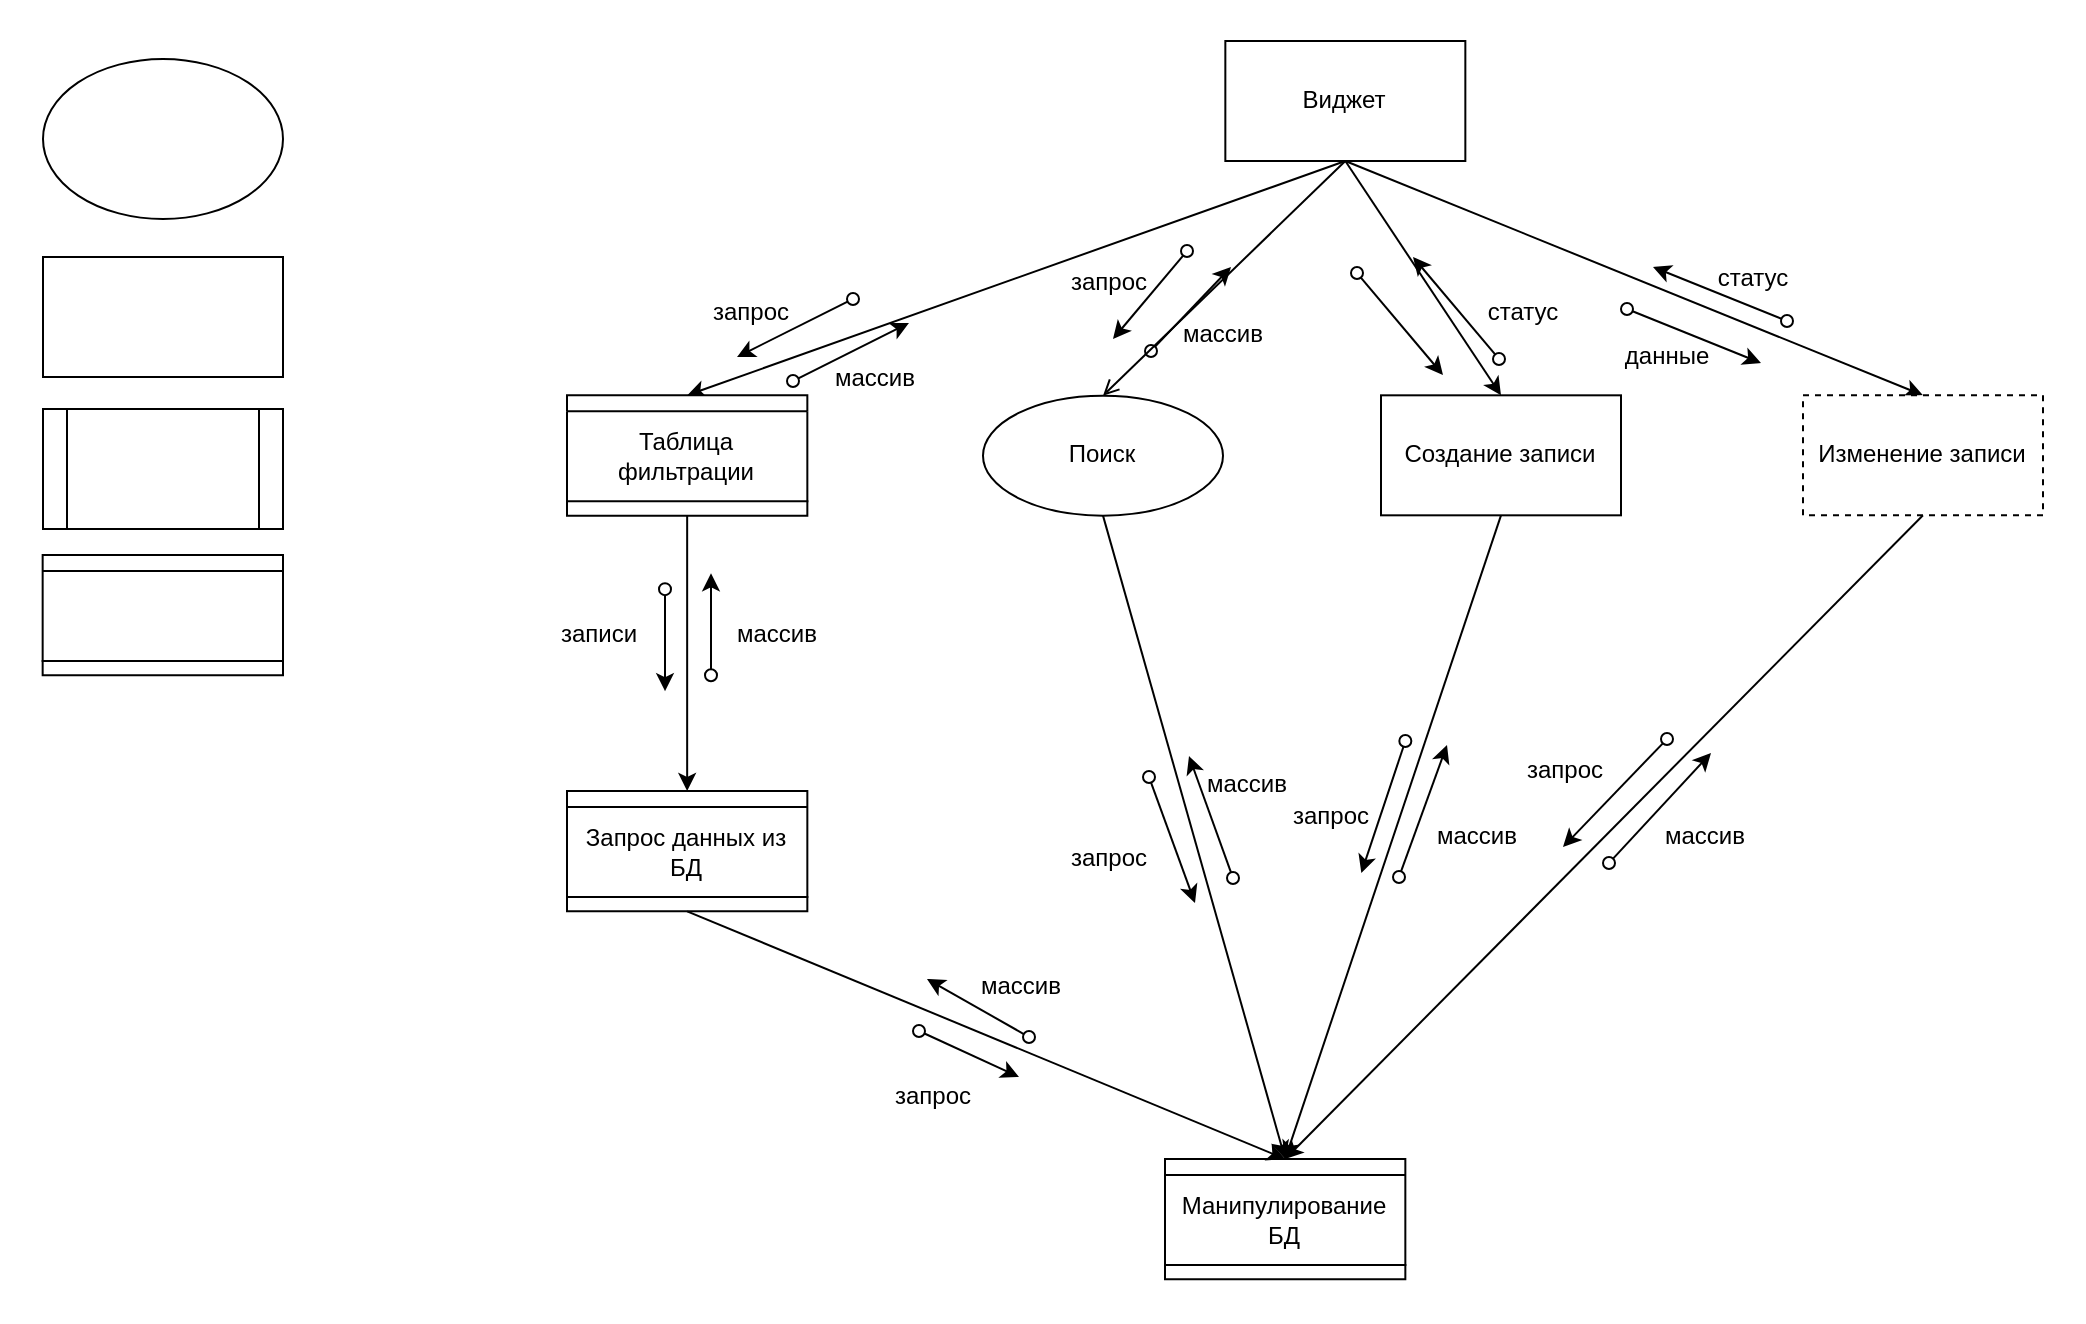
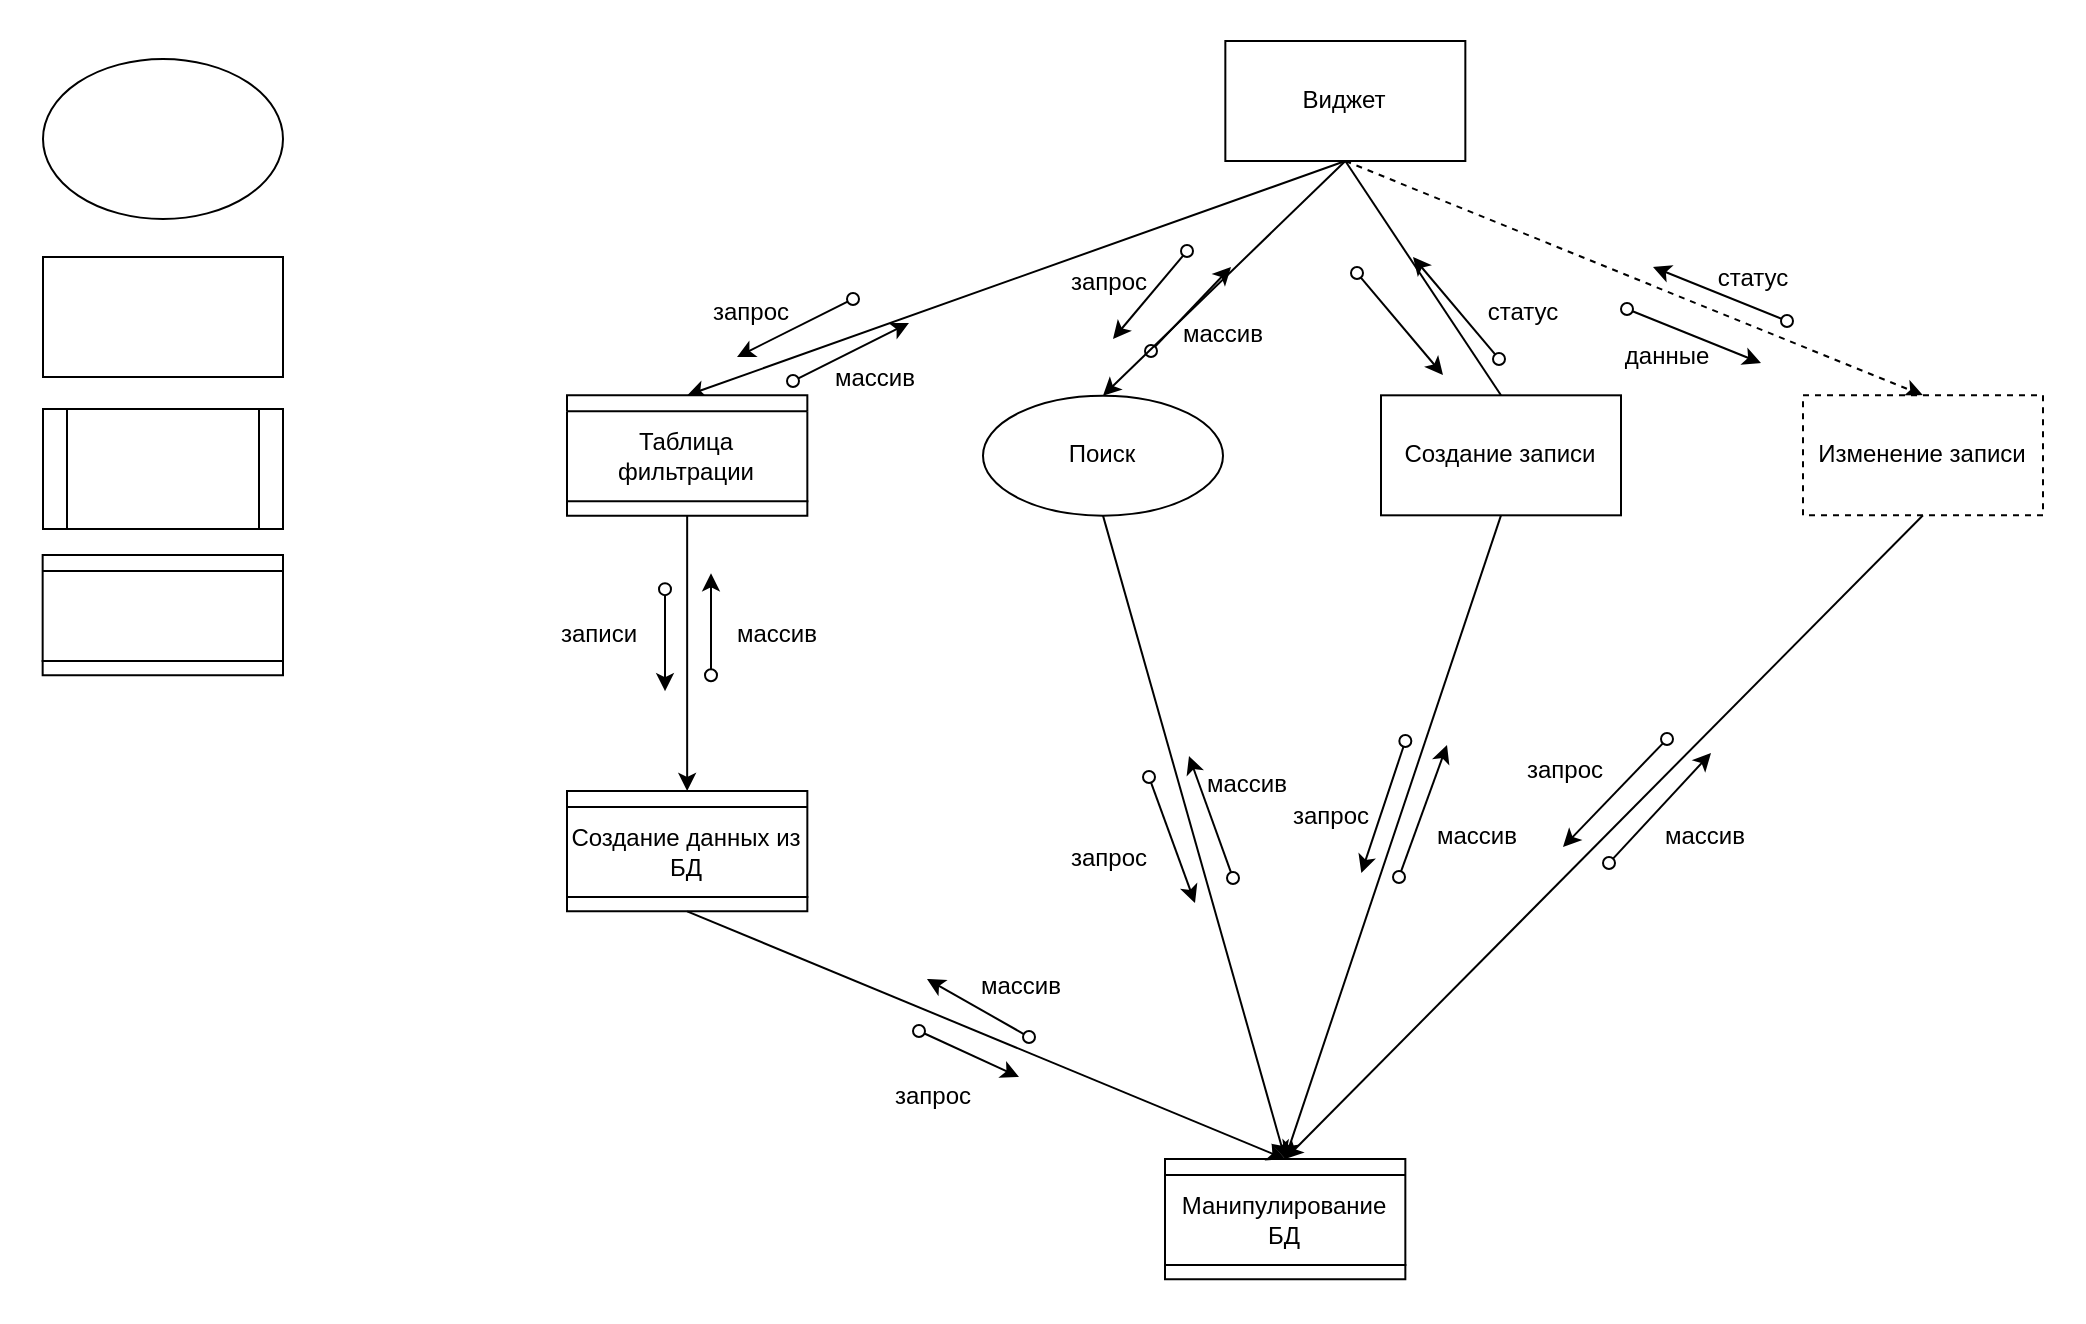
edge "Виджет" -> "Изменение записи": style solid -> dashed
edge "Виджет" -> "Создание записи": arrowhead classic -> none
edge "Виджет" -> "Поиск": arrowhead open -> classic
node "Запрос данных из БД": label "Запрос данных из БД" -> "Создание данных из БД"
